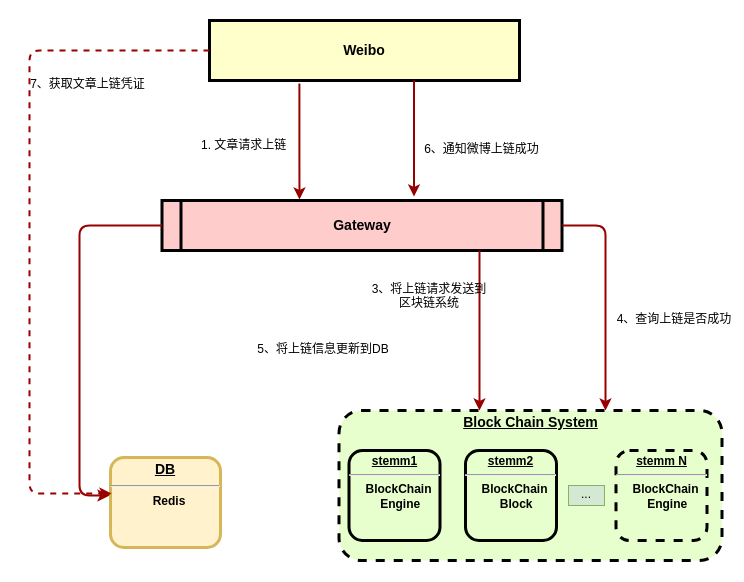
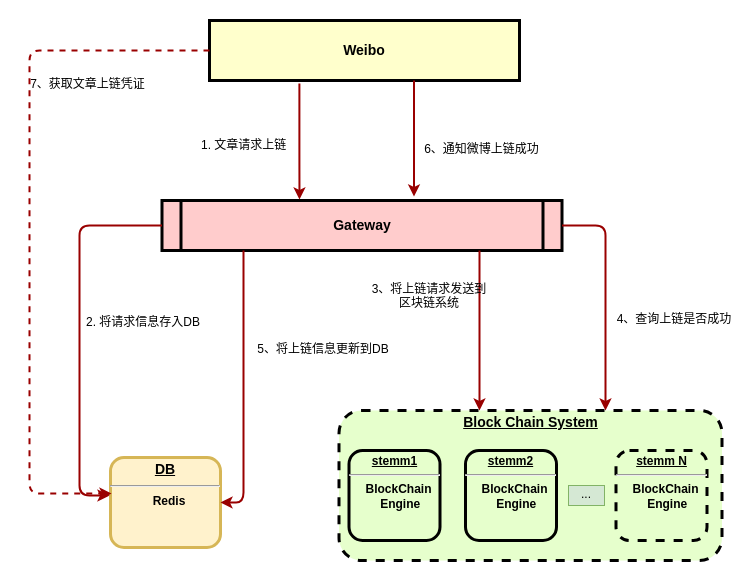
node "2. 将请求信息存入DB": added
edge "Gateway" -> "DB Redis": added
node "stemm2 BlockChain Block": label "stemm2 BlockChain Block" -> "stemm2 BlockChain Engine"
